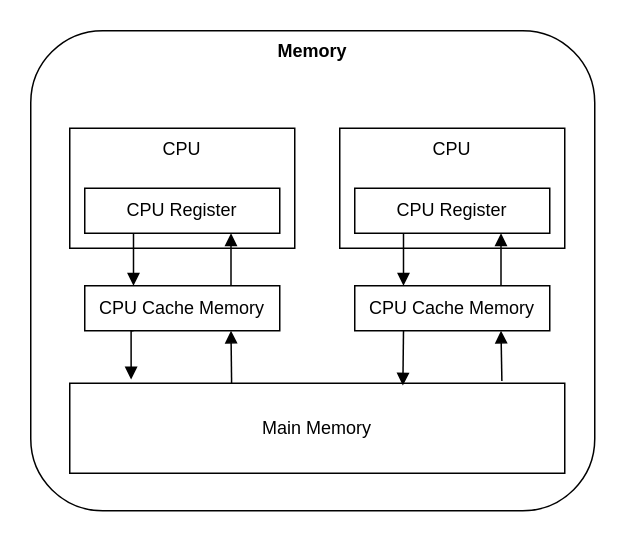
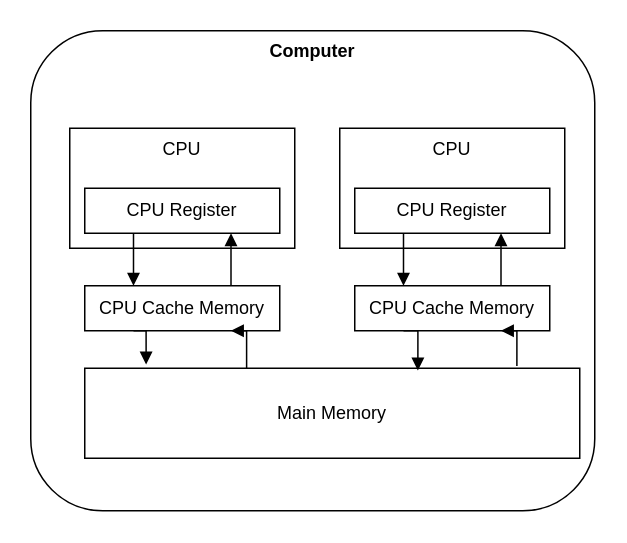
node "Memory": label "Memory" -> "Computer"
node "Main Memory": moved (317, 428) -> (332, 413)
